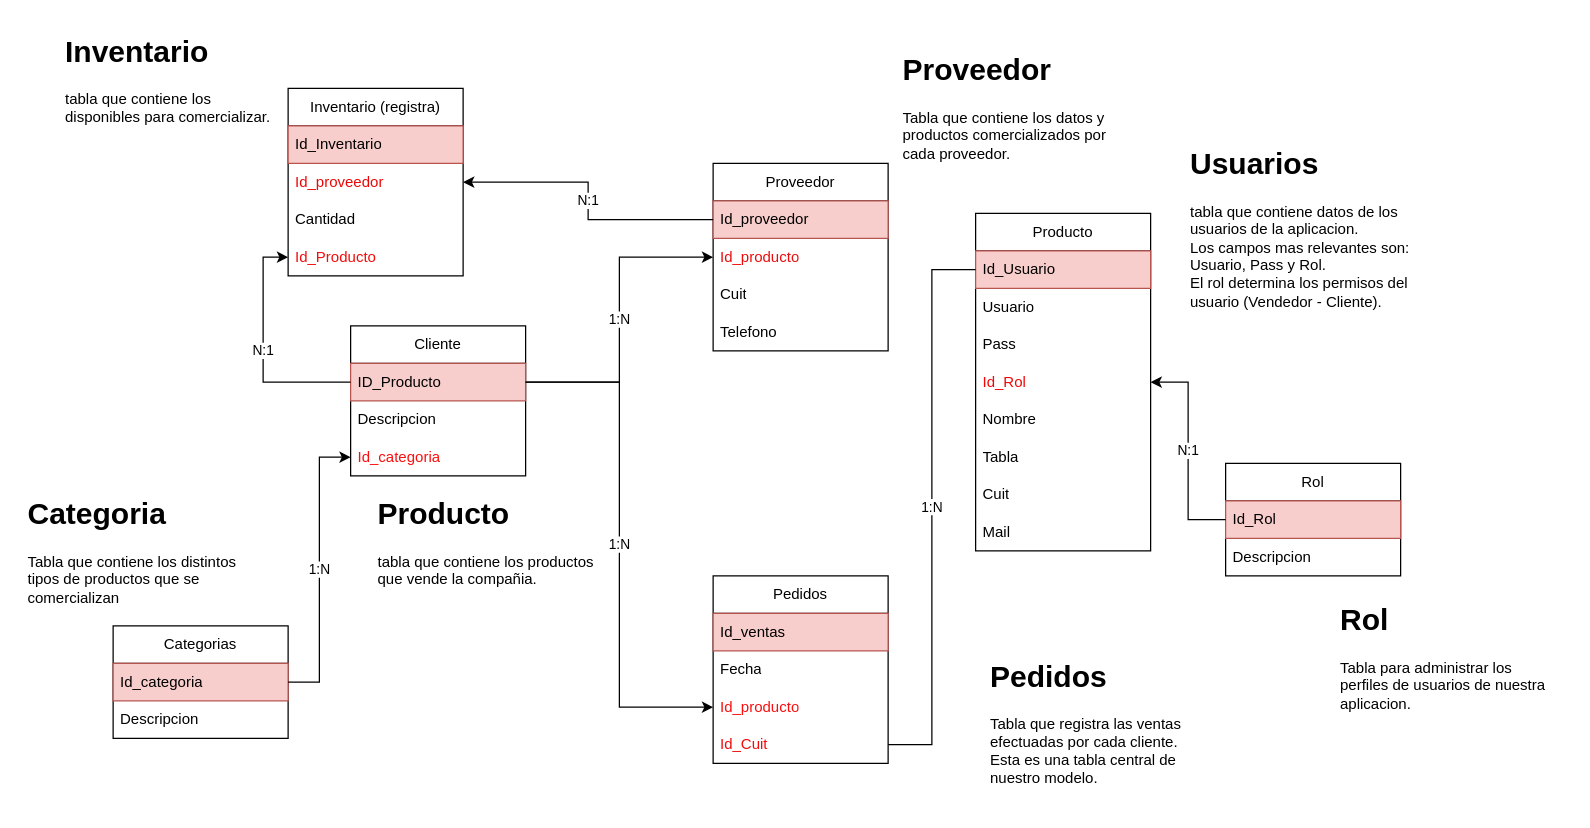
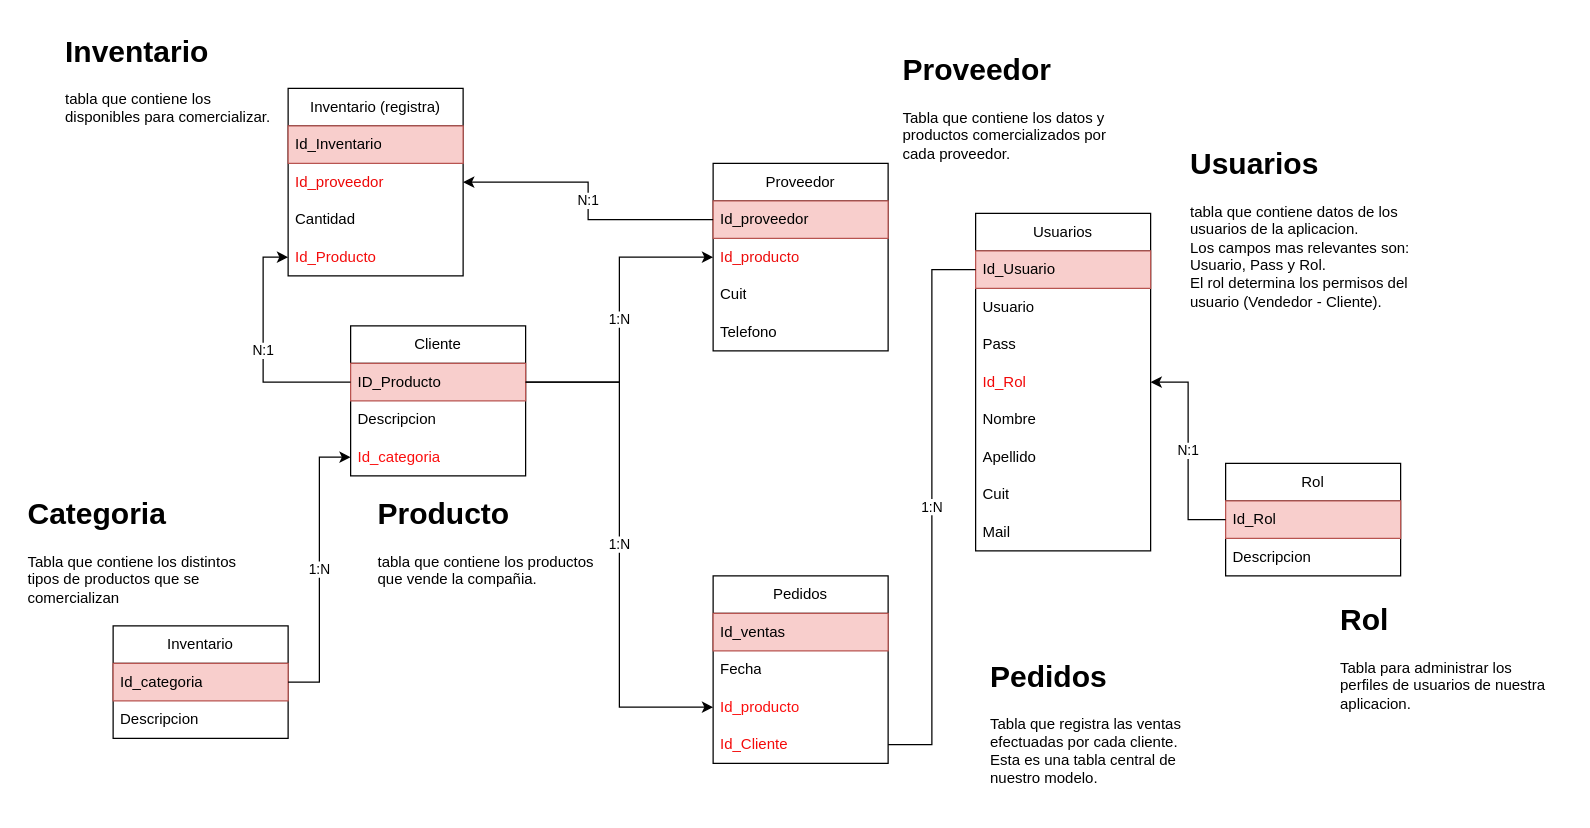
node "Producto": label "Producto" -> "Usuarios"
node "Tabla": label "Tabla" -> "Apellido"
node "Categorias": label "Categorias" -> "Inventario"
node "Id_Cuit": label "Id_Cuit" -> "Id_Cliente"
